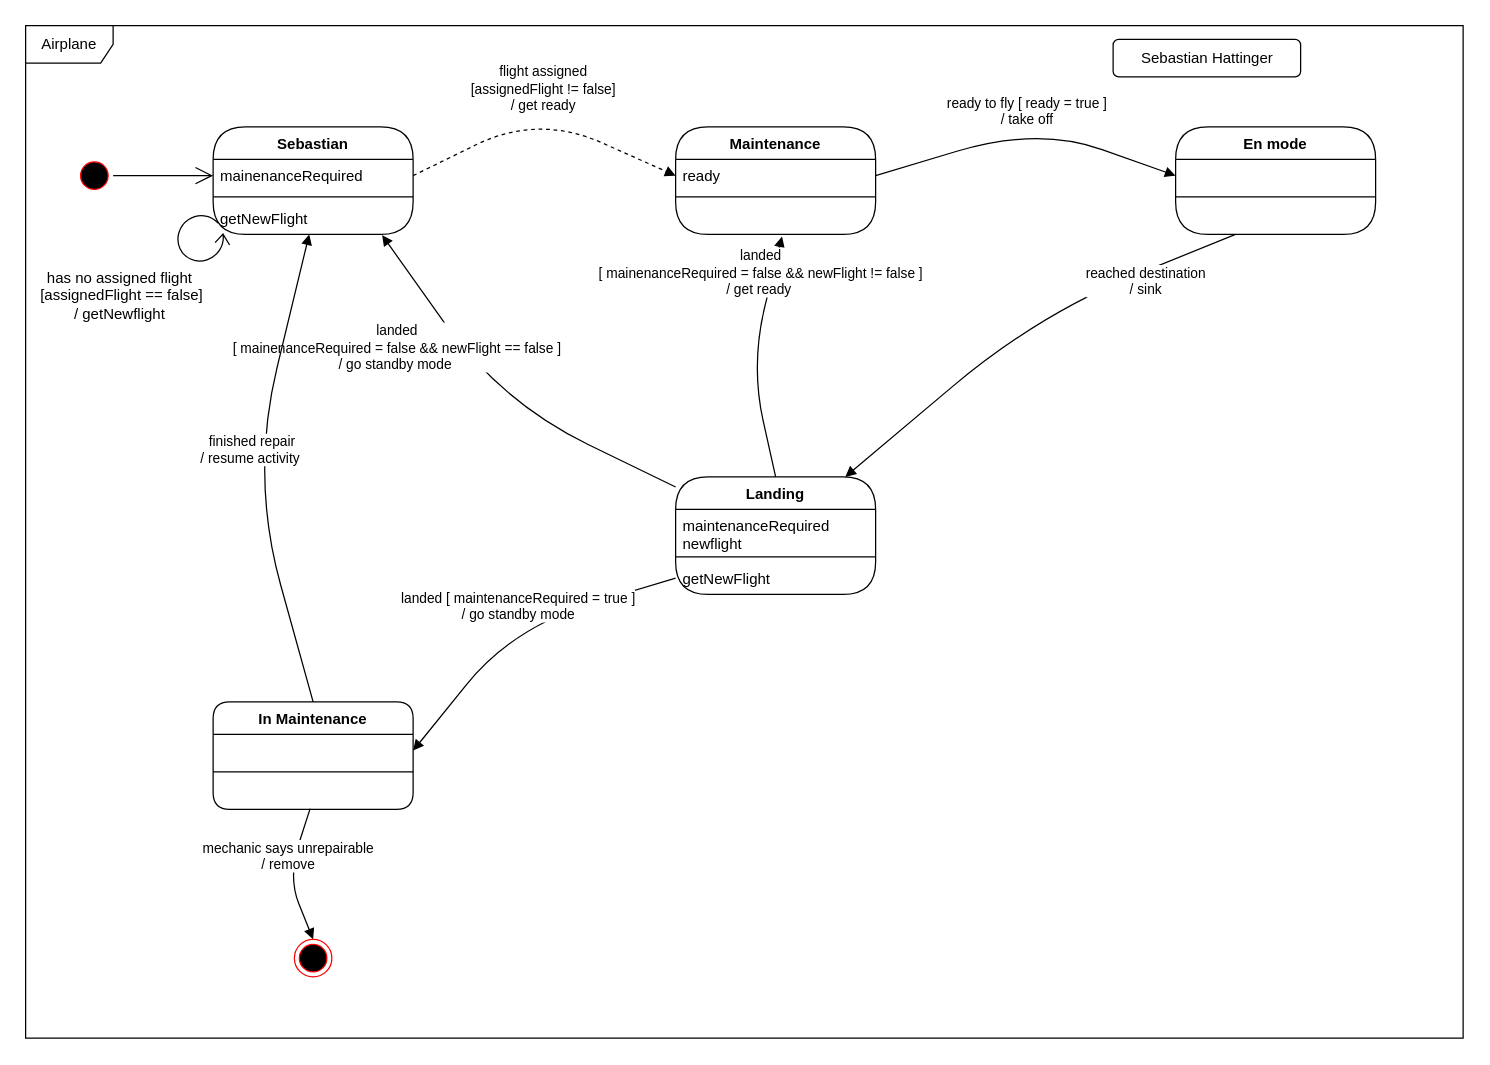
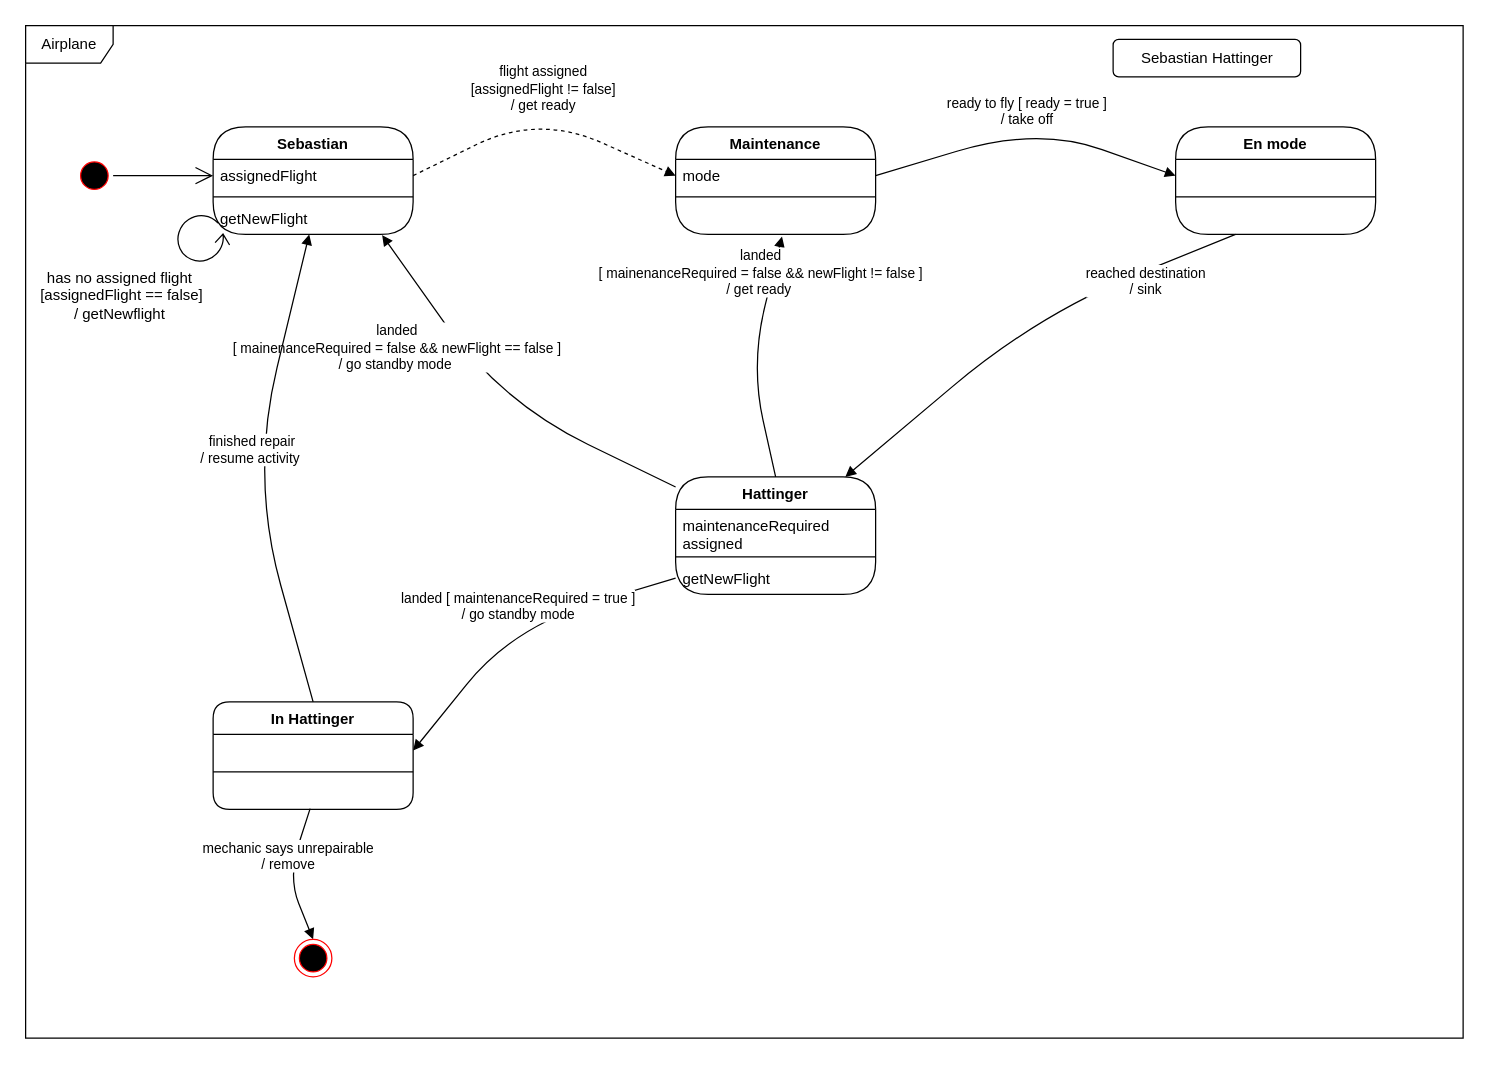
node "mainenanceRequired": label "mainenanceRequired" -> "assignedFlight"
node "ready": label "ready" -> "mode"
node "Landing": label "Landing" -> "Hattinger"
node "maintenanceRequired newflight": label "maintenanceRequired newflight" -> "maintenanceRequired assigned"
node "In Maintenance": label "In Maintenance" -> "In Hattinger"
